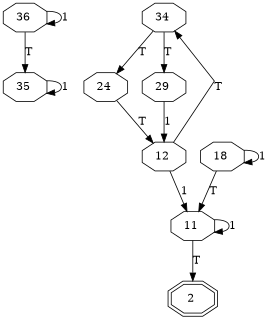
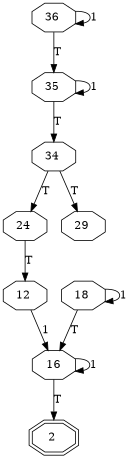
edge "12" -> "34": now "35" -> "34"
edge "29" -> "12": removed, label "1"
node "11": label "11" -> "16"
